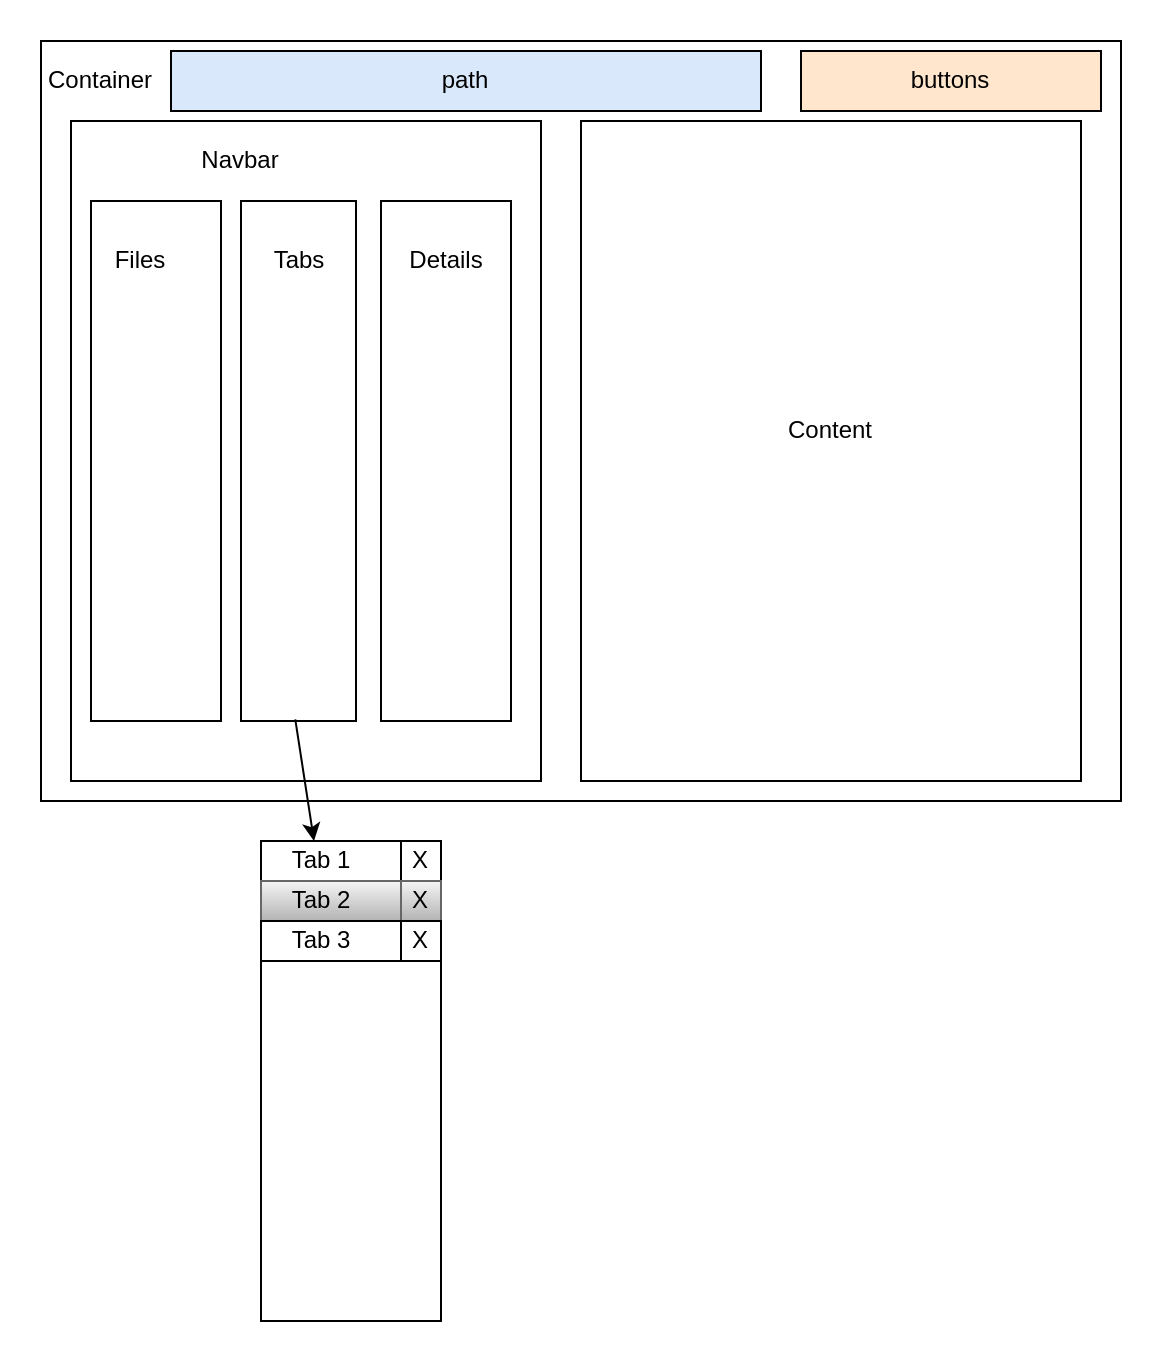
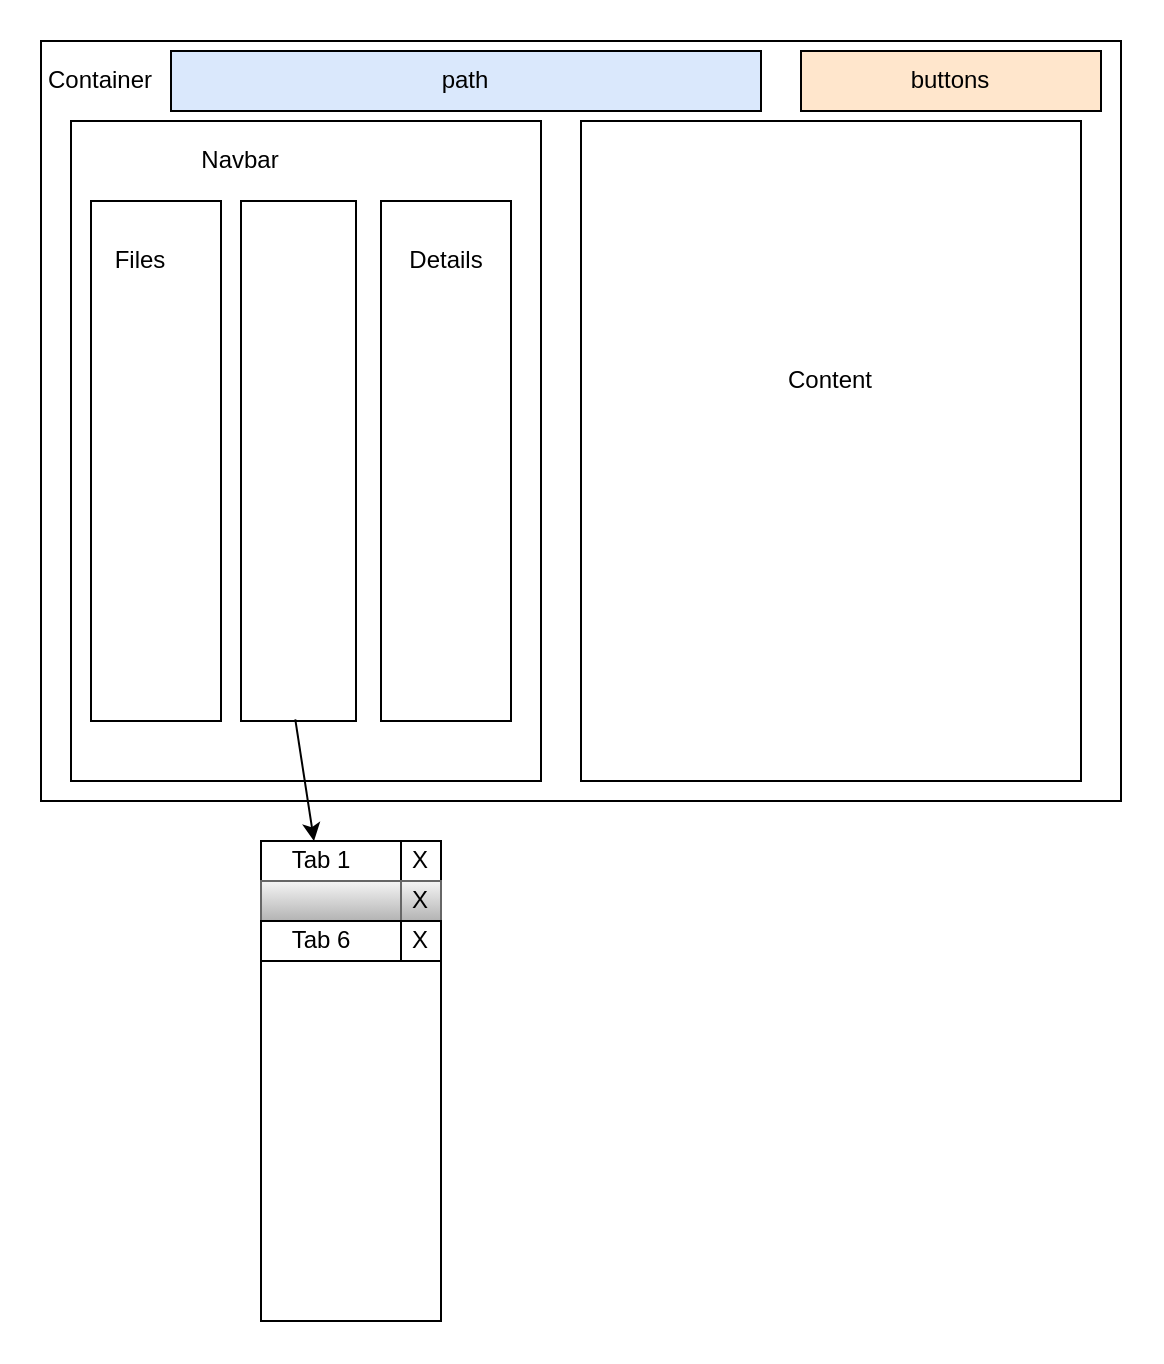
node "Tabs": removed
node "Content": moved (831, 431) -> (831, 381)
node "Tab 2": removed
node "Tab 3": label "Tab 3" -> "Tab 6"
